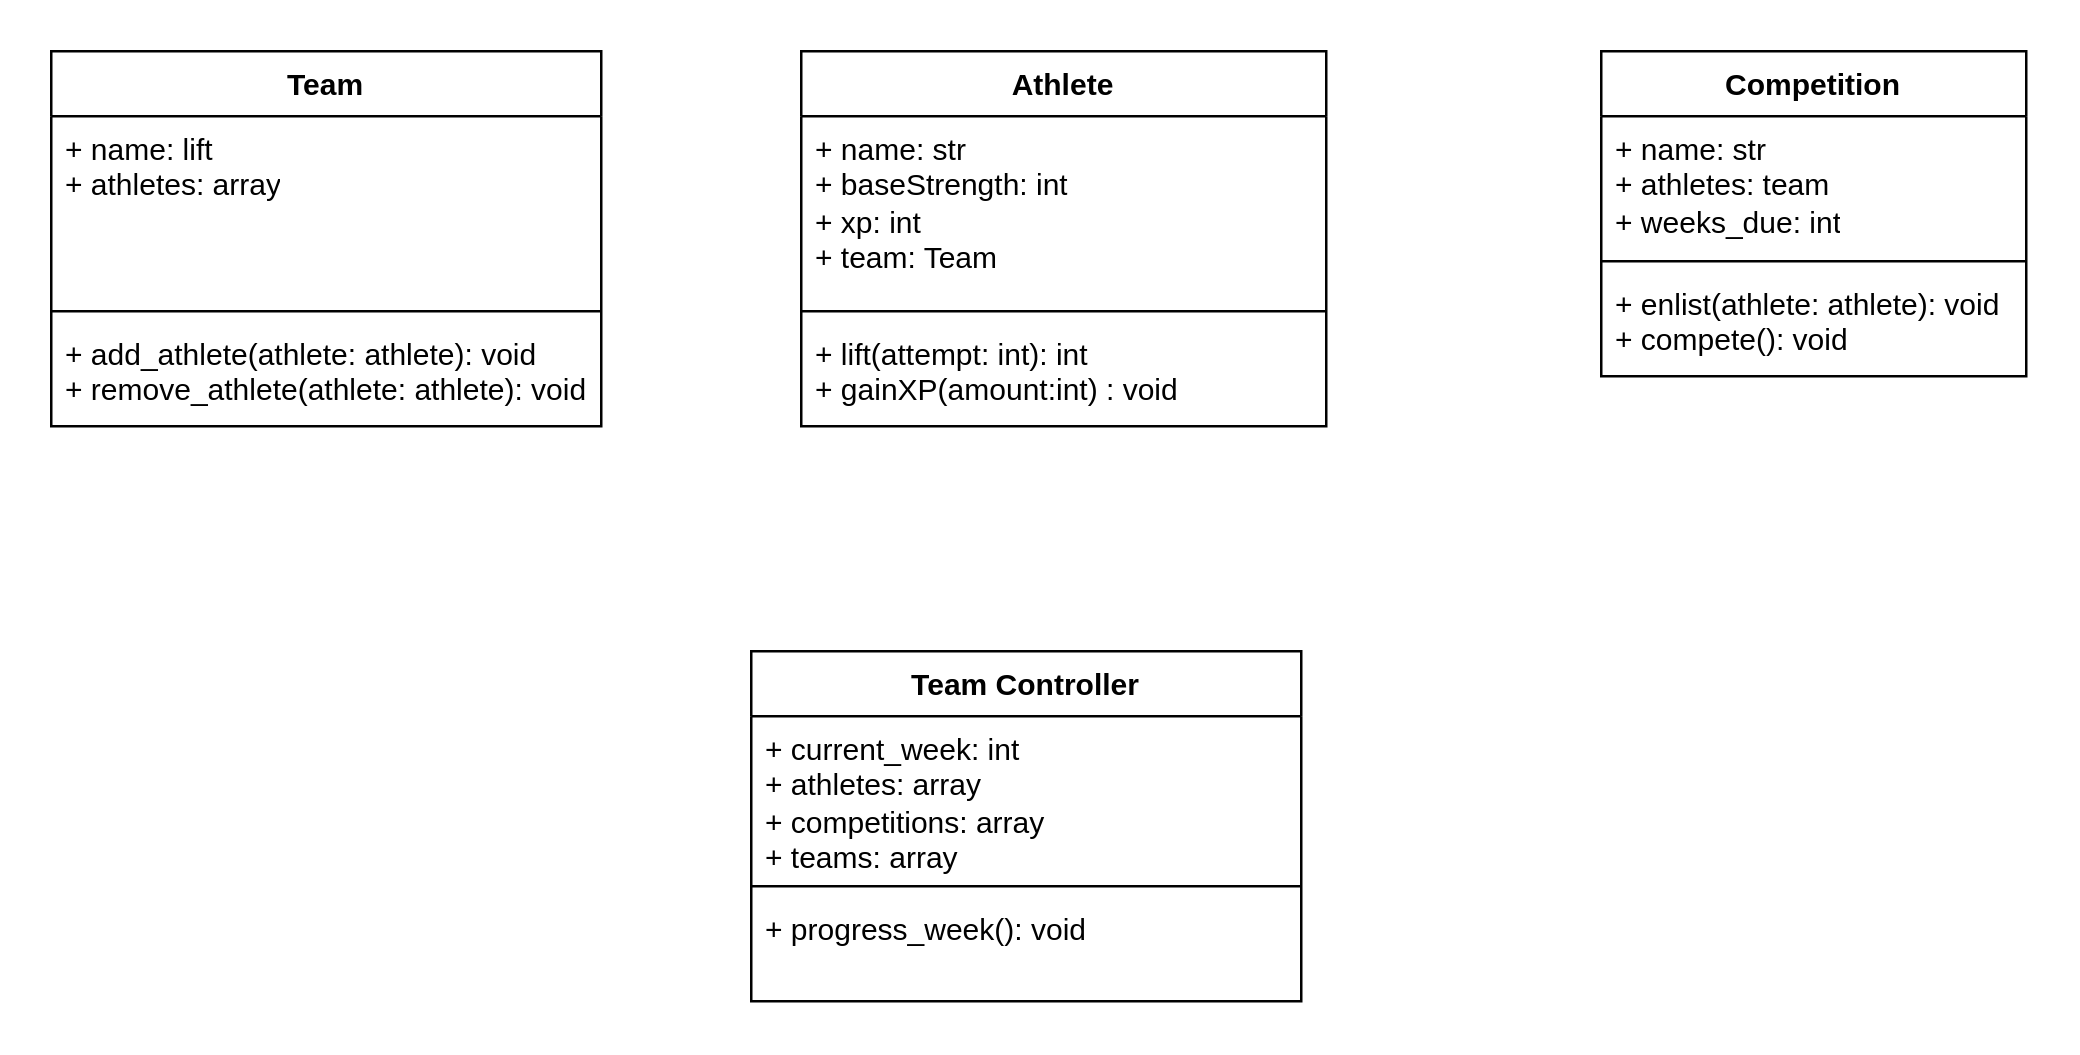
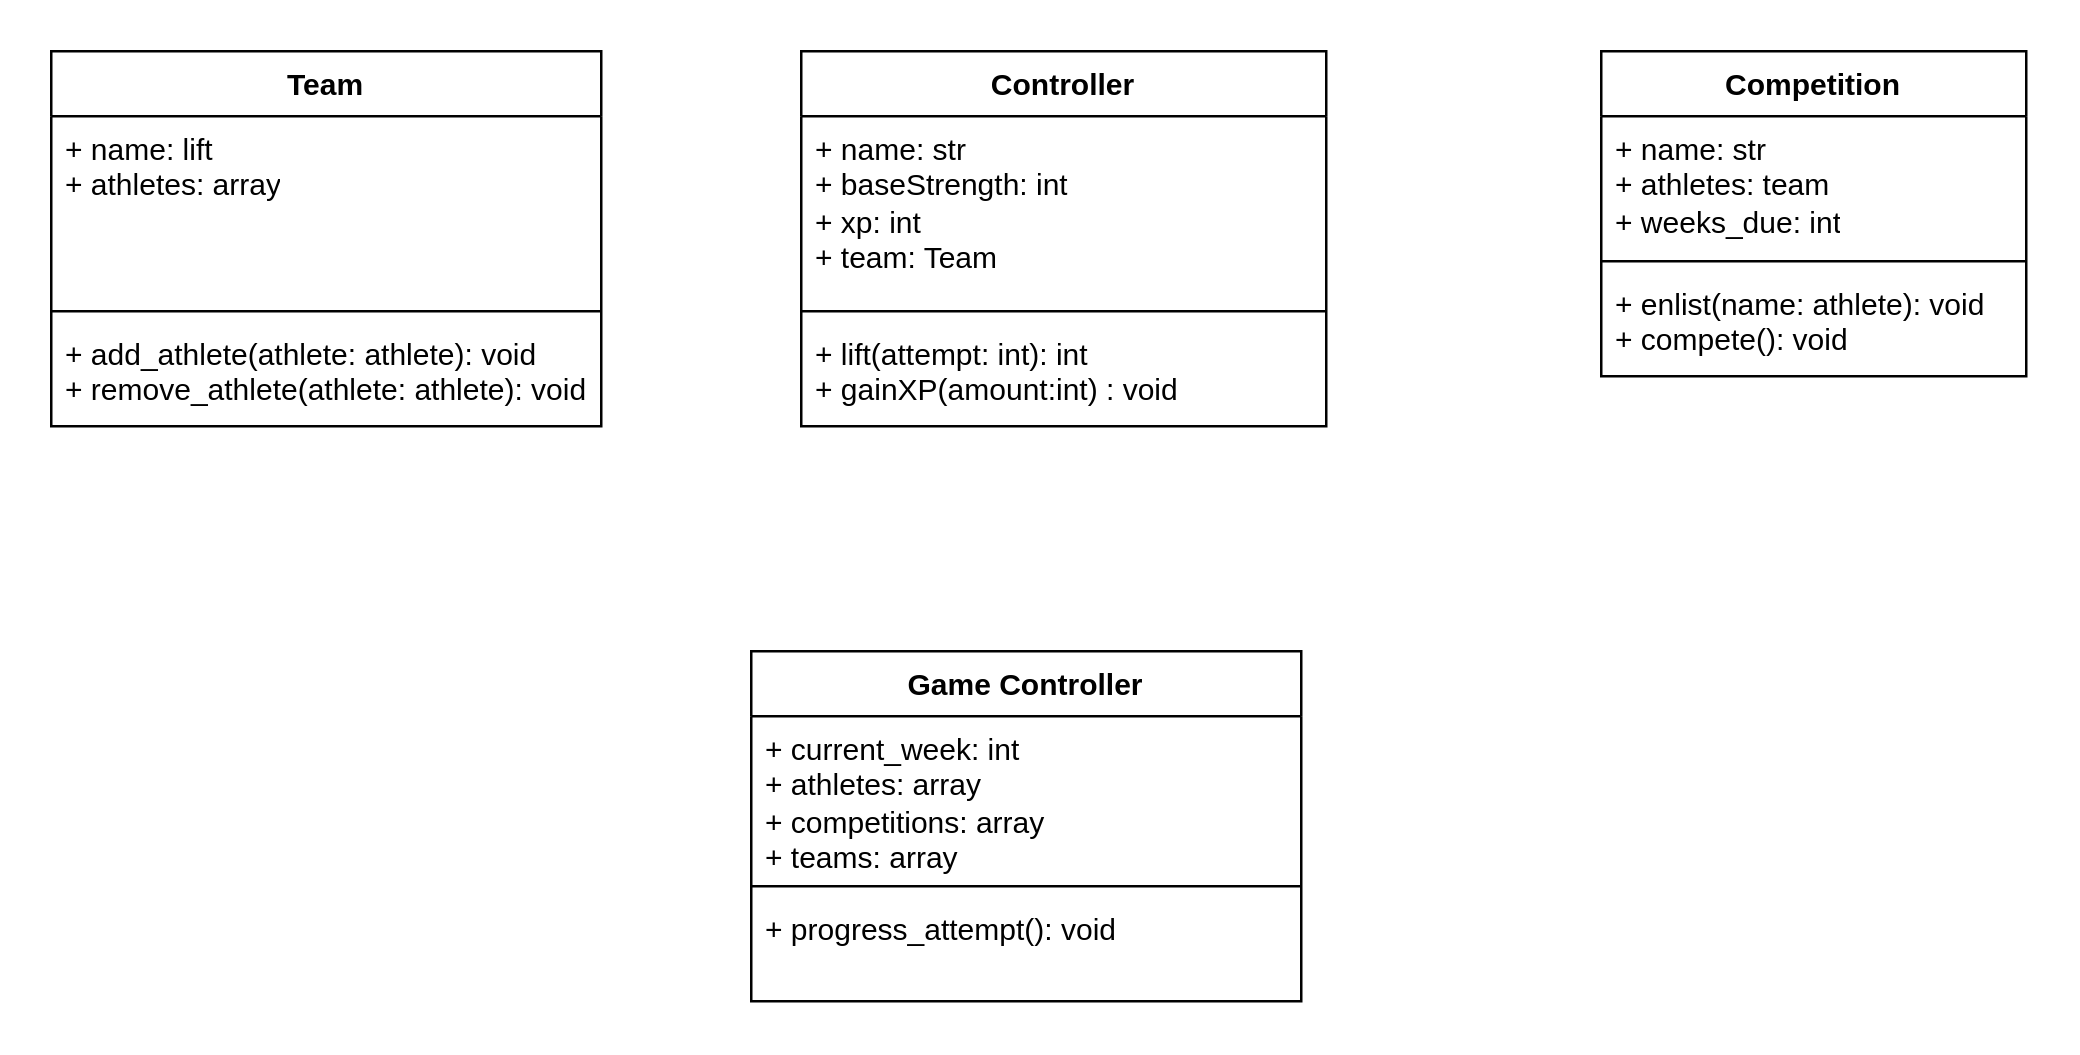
node "Athlete": label "Athlete" -> "Controller"
node "+ enlist(athlete: athlete): void + compete(): void": label "+ enlist(athlete: athlete): void + compete(): void" -> "+ enlist(name: athlete): void + compete(): void"
node "Team Controller": label "Team Controller" -> "Game Controller"
node "+ progress_week(): void": label "+ progress_week(): void" -> "+ progress_attempt(): void"
